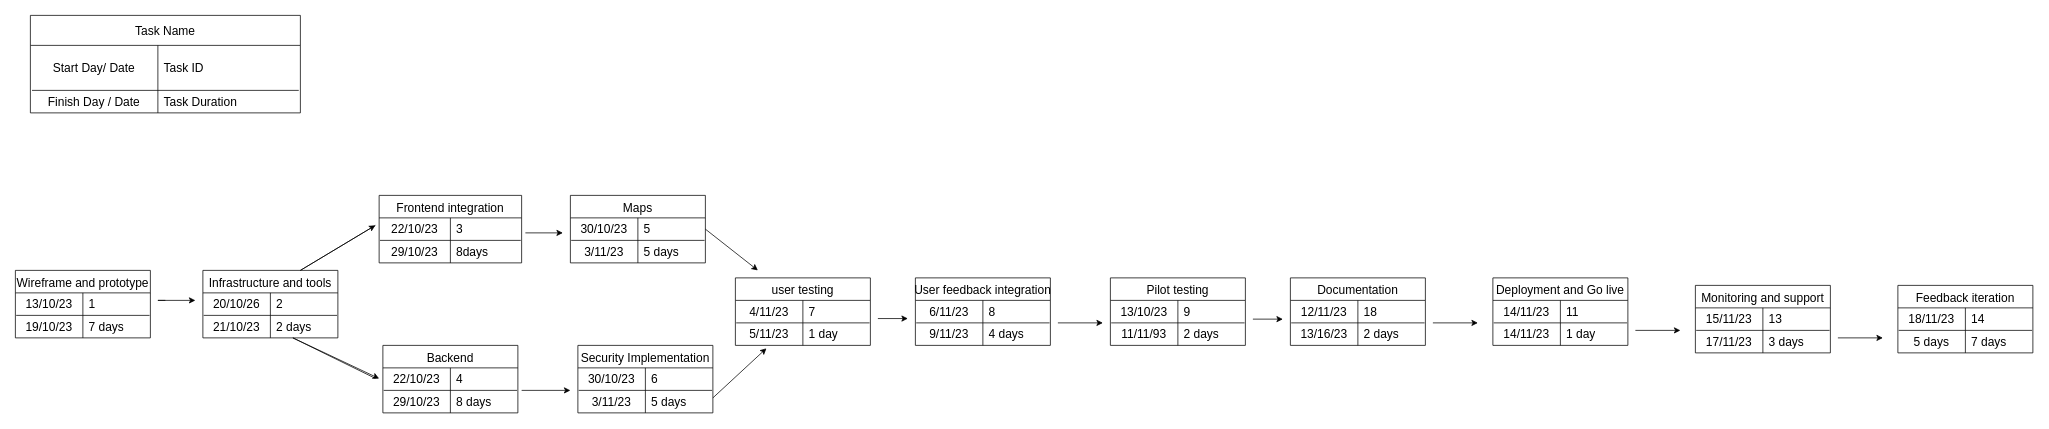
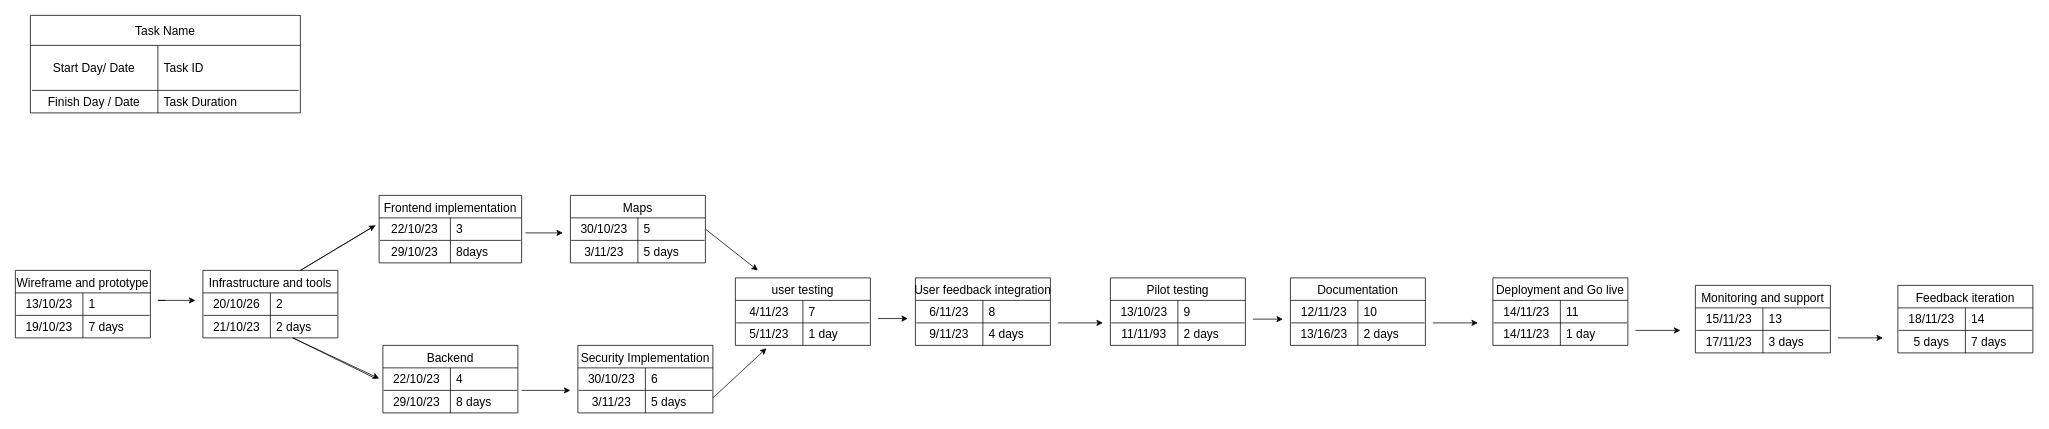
node "Frontend integration": label "Frontend integration" -> "Frontend implementation"
node "18": label "18" -> "10"
